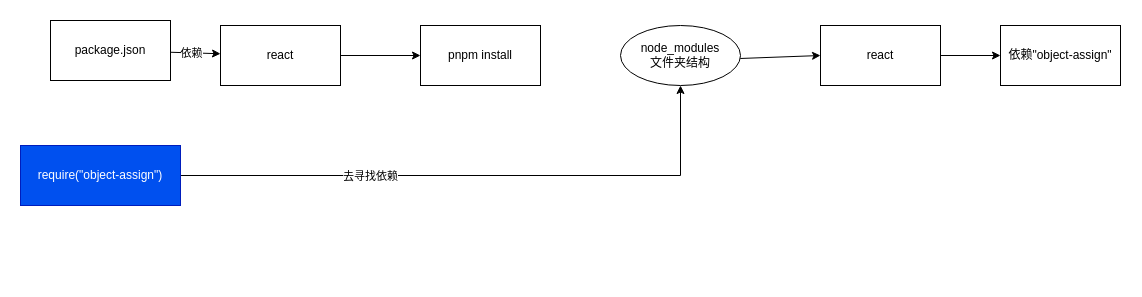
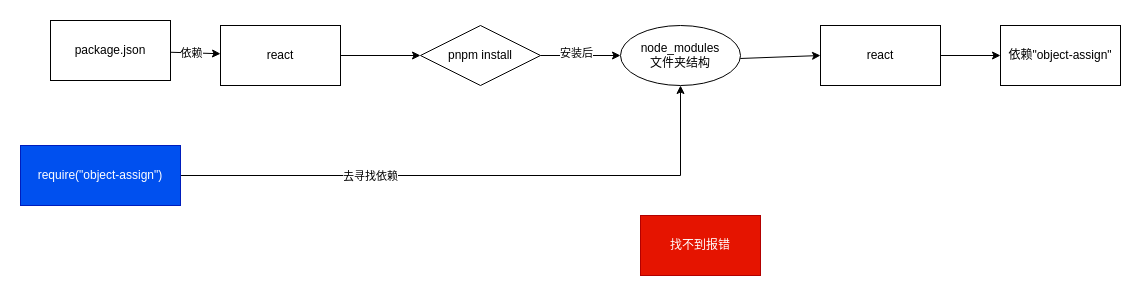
node "pnpm install": shape rectangle -> diamond
edge "pnpm install" -> "node_modules 文件夹结构": added, label "安装后"
node "找不到报错": added
